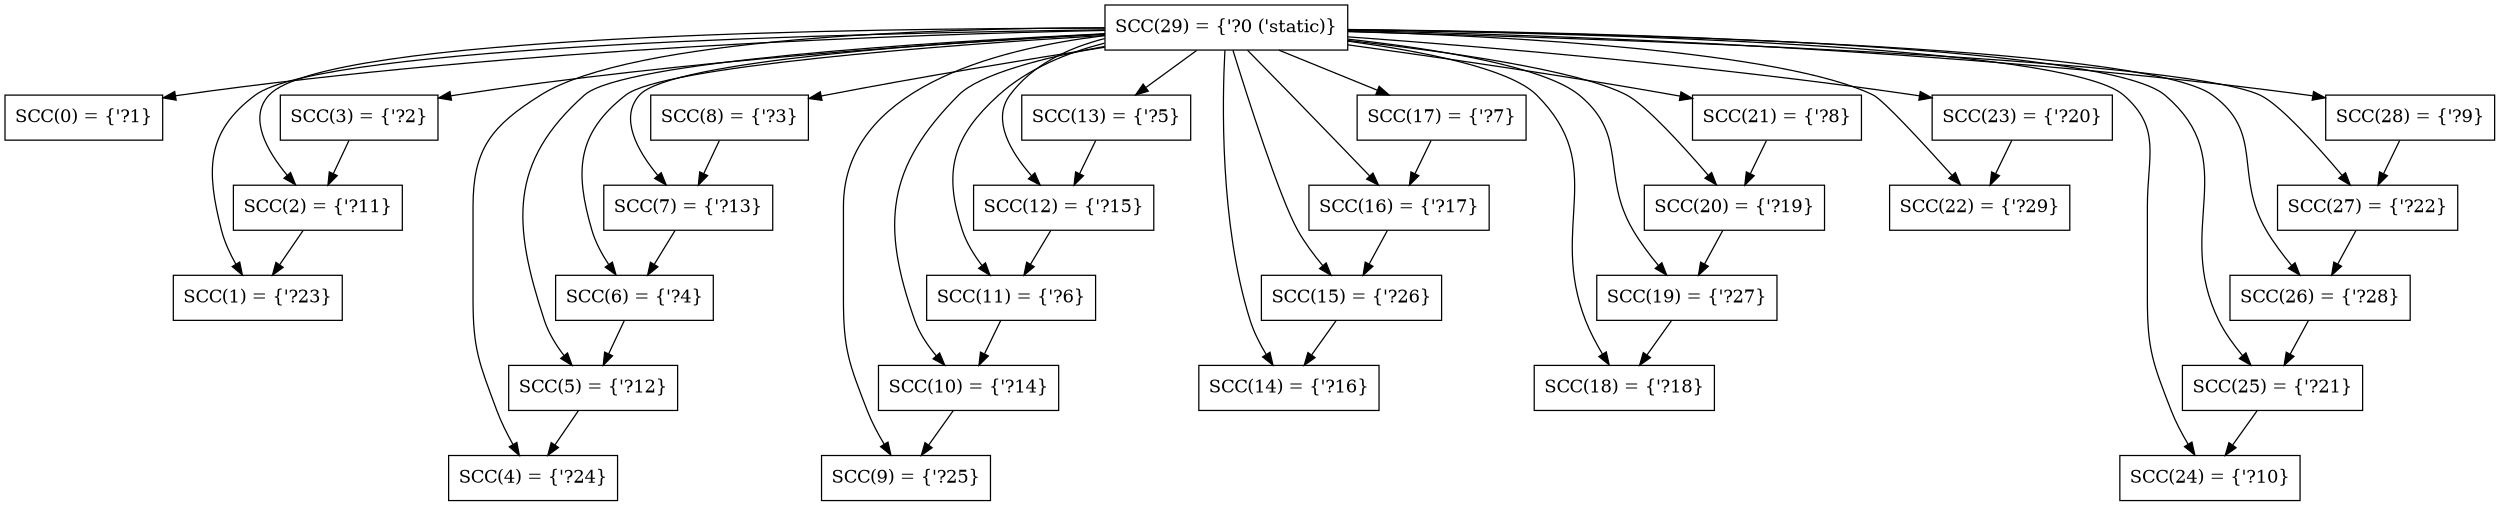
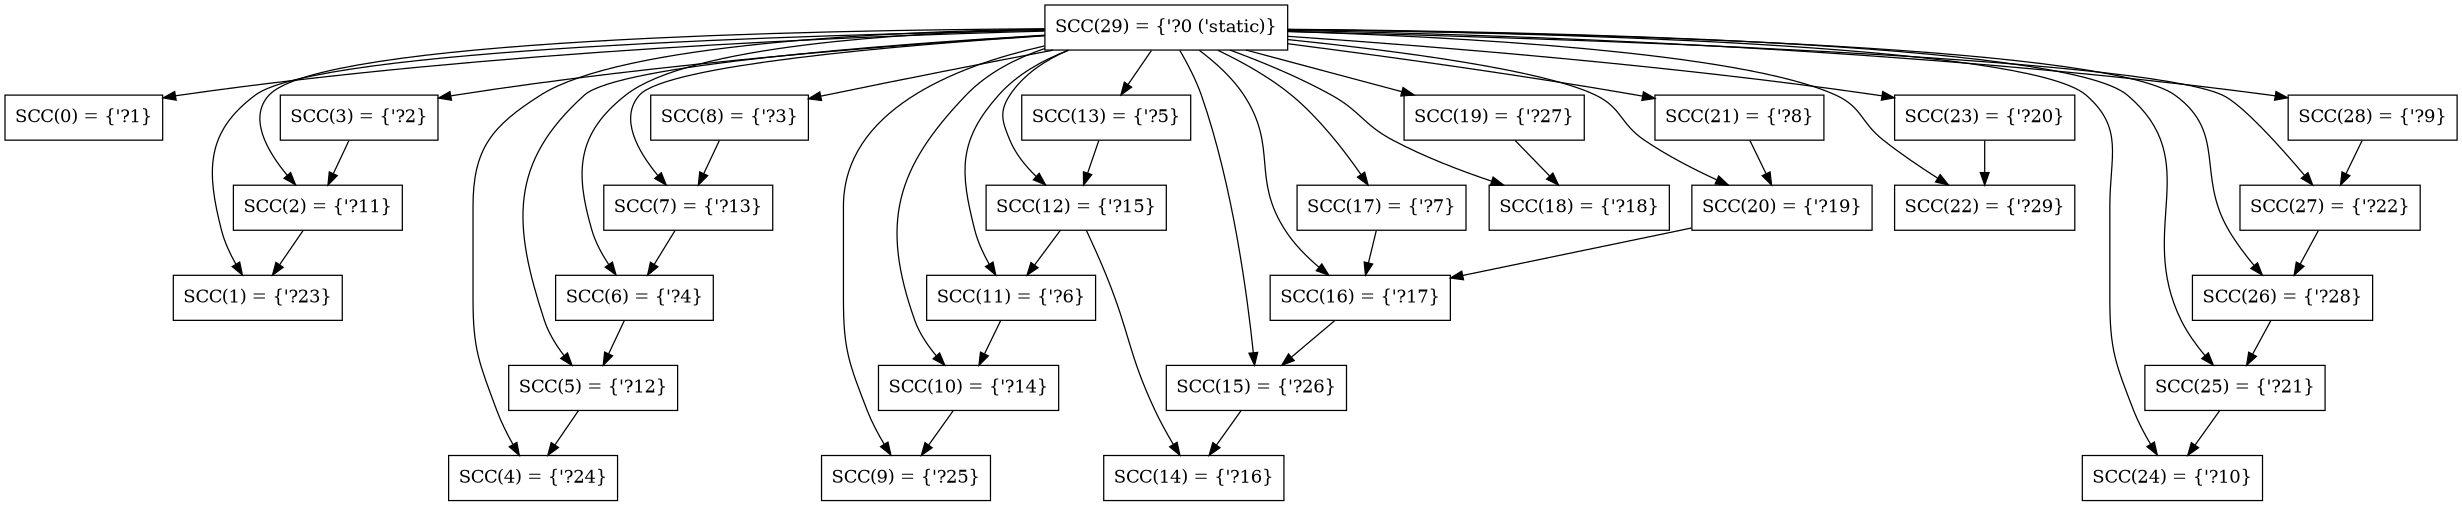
edge "SCC(29) = {'?0 ('static)}" -> "SCC(14) = {'?16}": now "SCC(12) = {'?15}" -> "SCC(14) = {'?16}"
edge "SCC(20) = {'?19}" -> "SCC(19) = {'?27}": now "SCC(20) = {'?19}" -> "SCC(16) = {'?17}"
